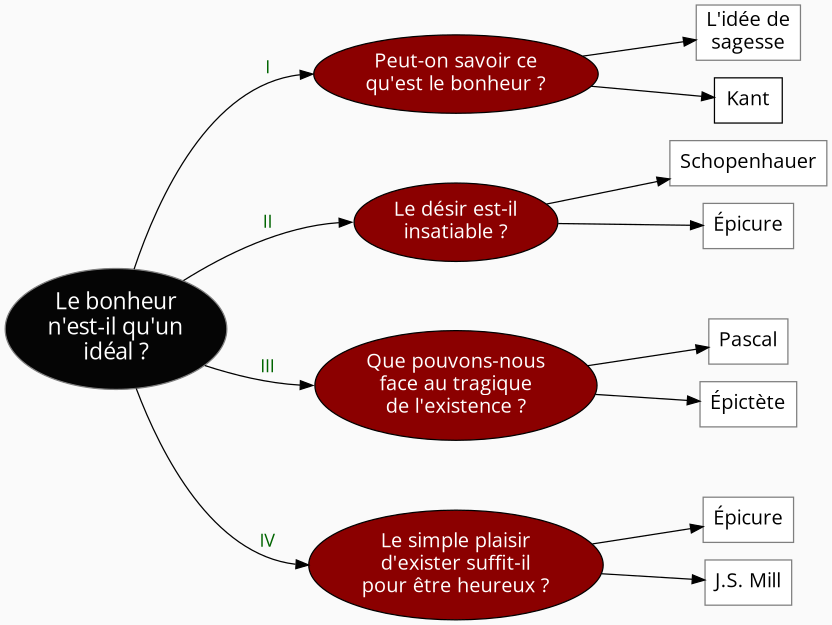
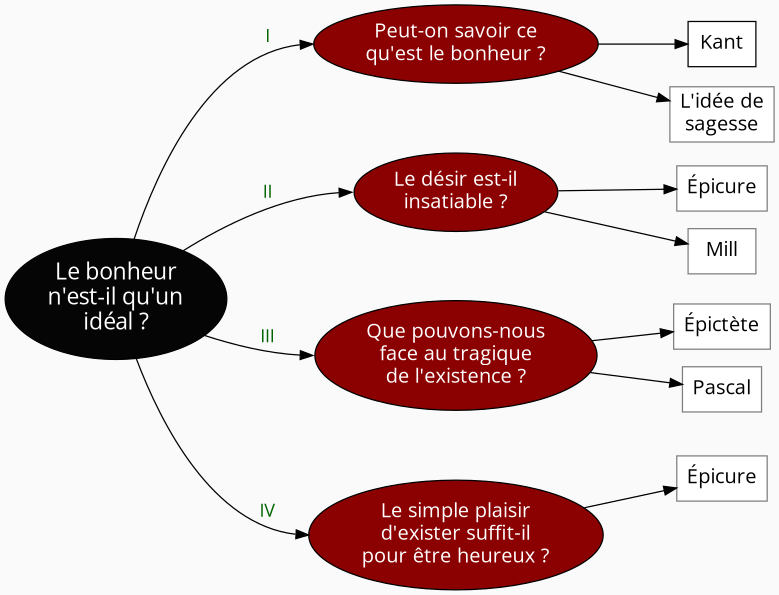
node "Schopenhauer": label "Schopenhauer" -> "Mill"
node "Le bonheur n'est-il qu'un idéal ?": color grey50 -> black
node "J.S. Mill": removed
